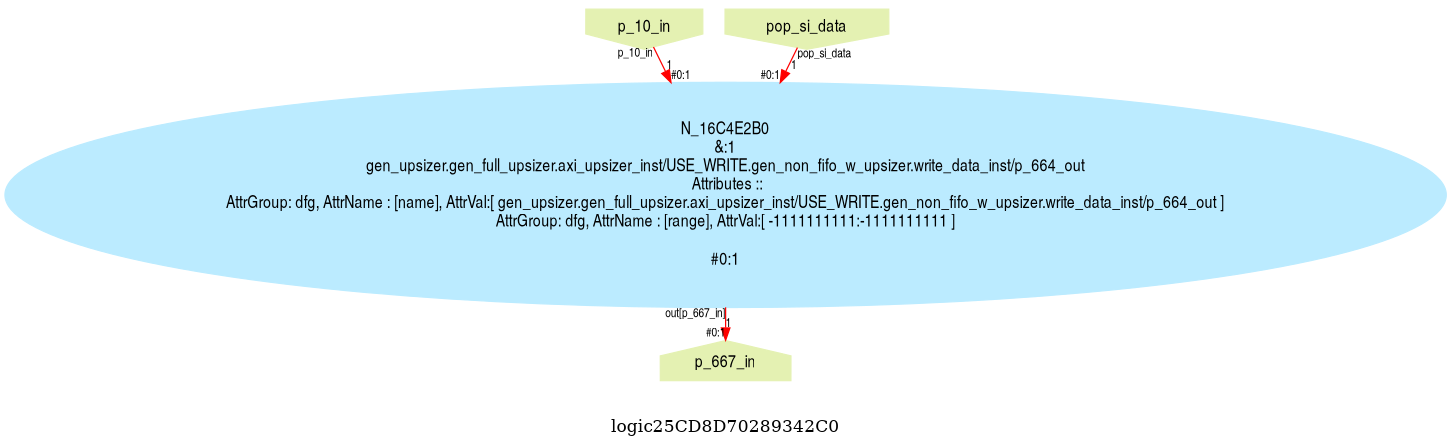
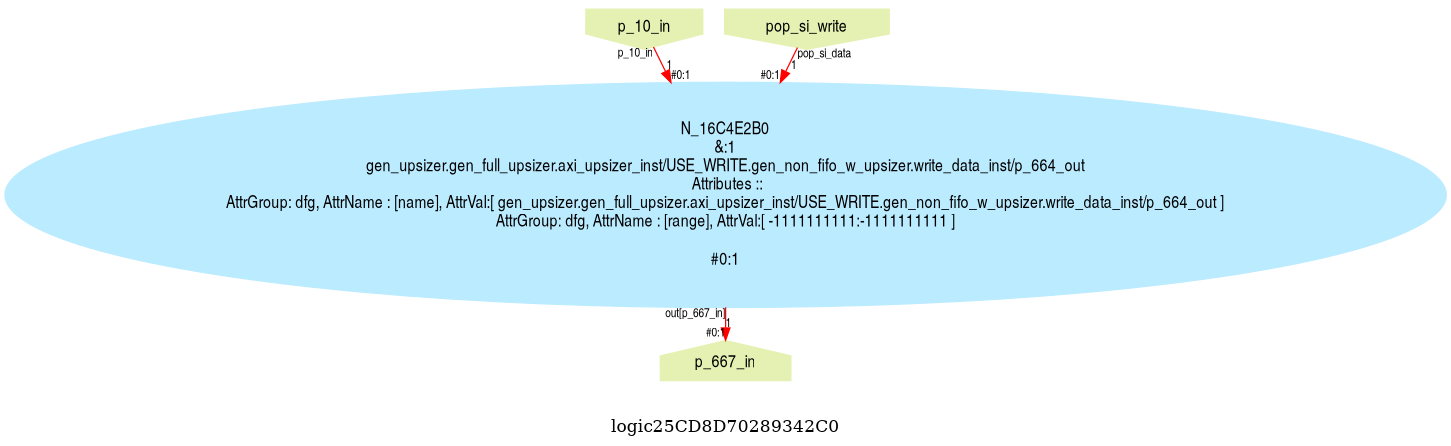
node "pop_si_data": label "pop_si_data" -> "pop_si_write"
